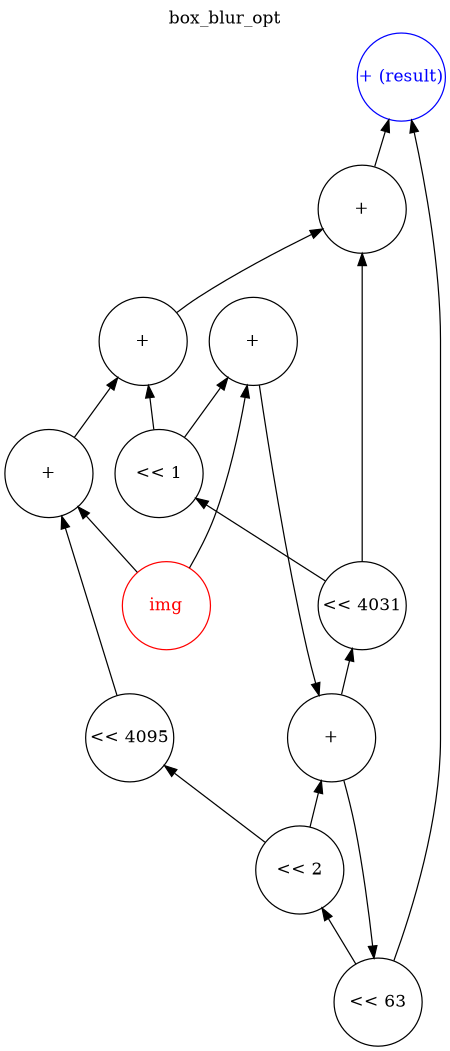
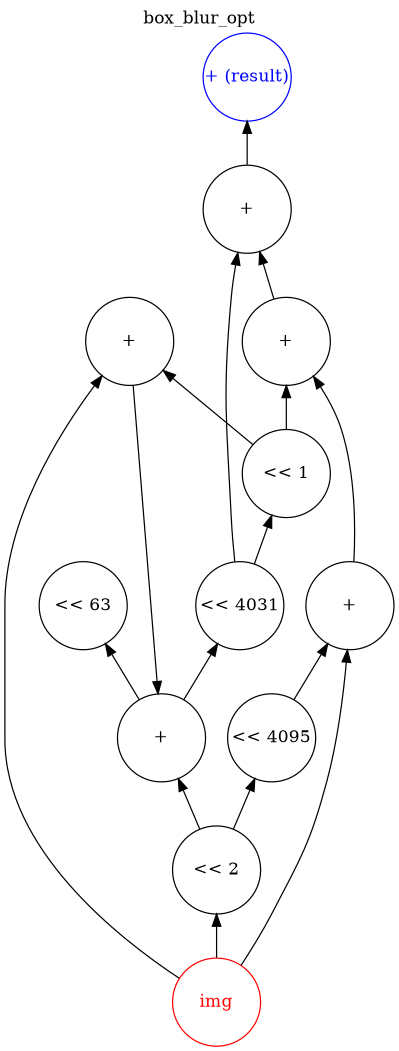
edge "<< 63" -> "+ (result)": removed
edge "<< 63" -> "<< 2": now "img" -> "<< 2"
